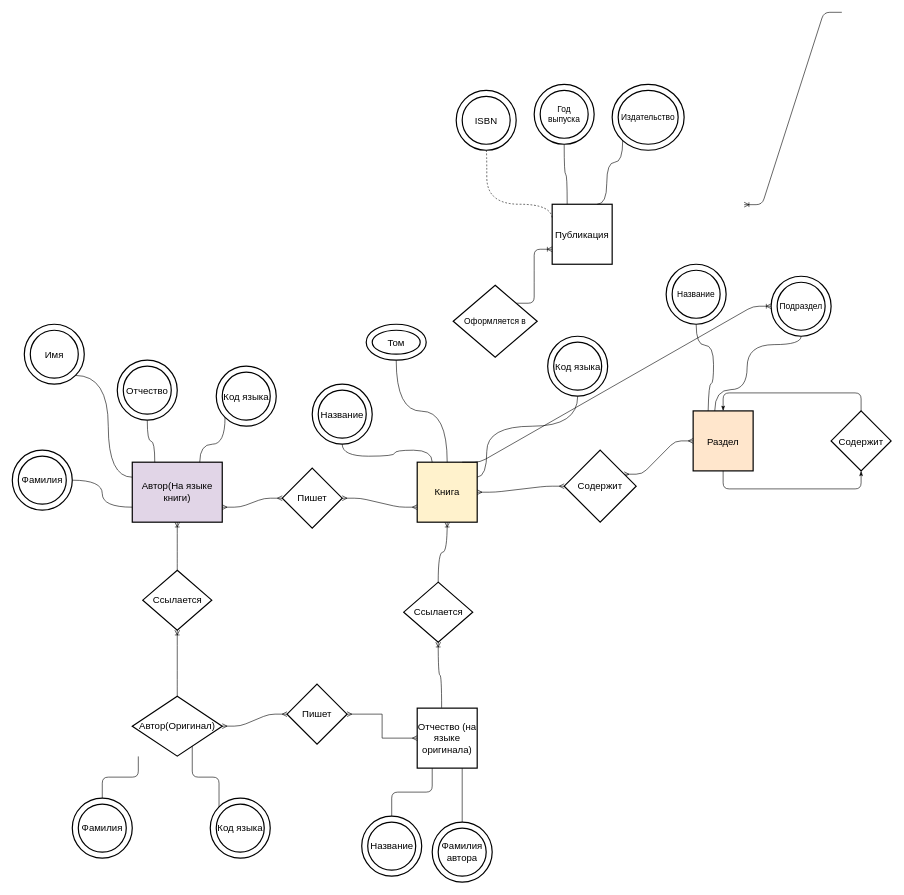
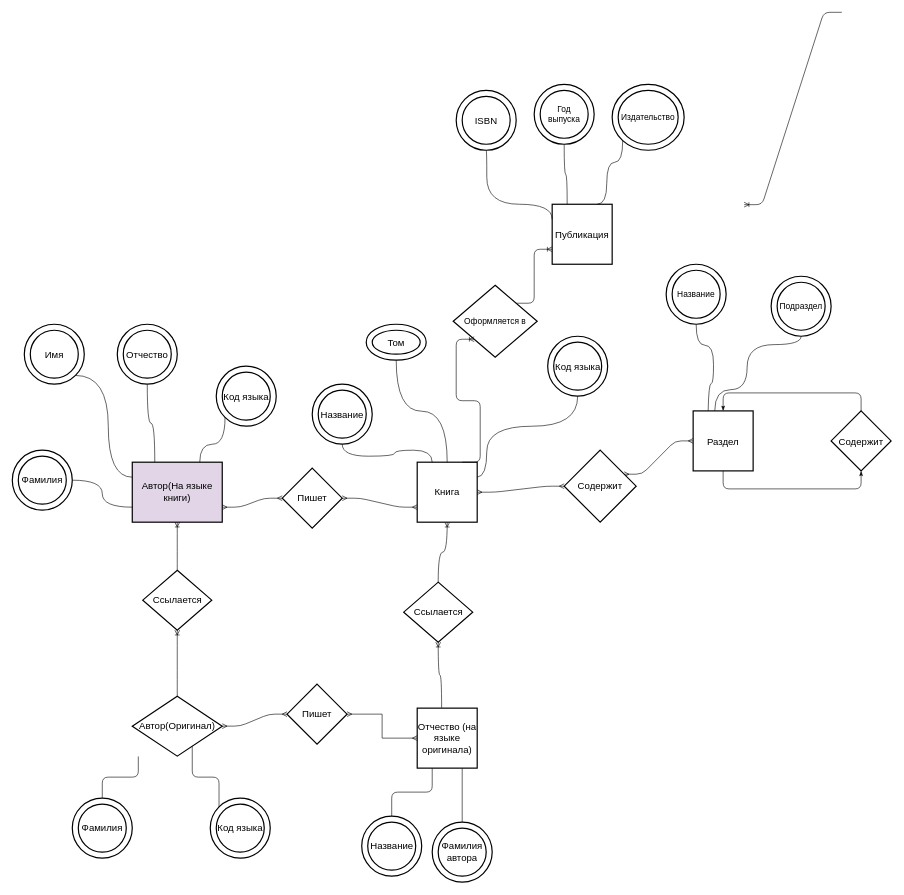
edge "ISBN" -- "Публикация": style dashed -> solid
edge "Книга" -> "Подраздел": now "Книга" -> "Оформляется в"
node "Отчество": moved (147, 390) -> (147, 354)
node "Раздел": fillcolor #ffe6cc -> #ffffff
node "Книга": fillcolor #fff2cc -> #ffffff
